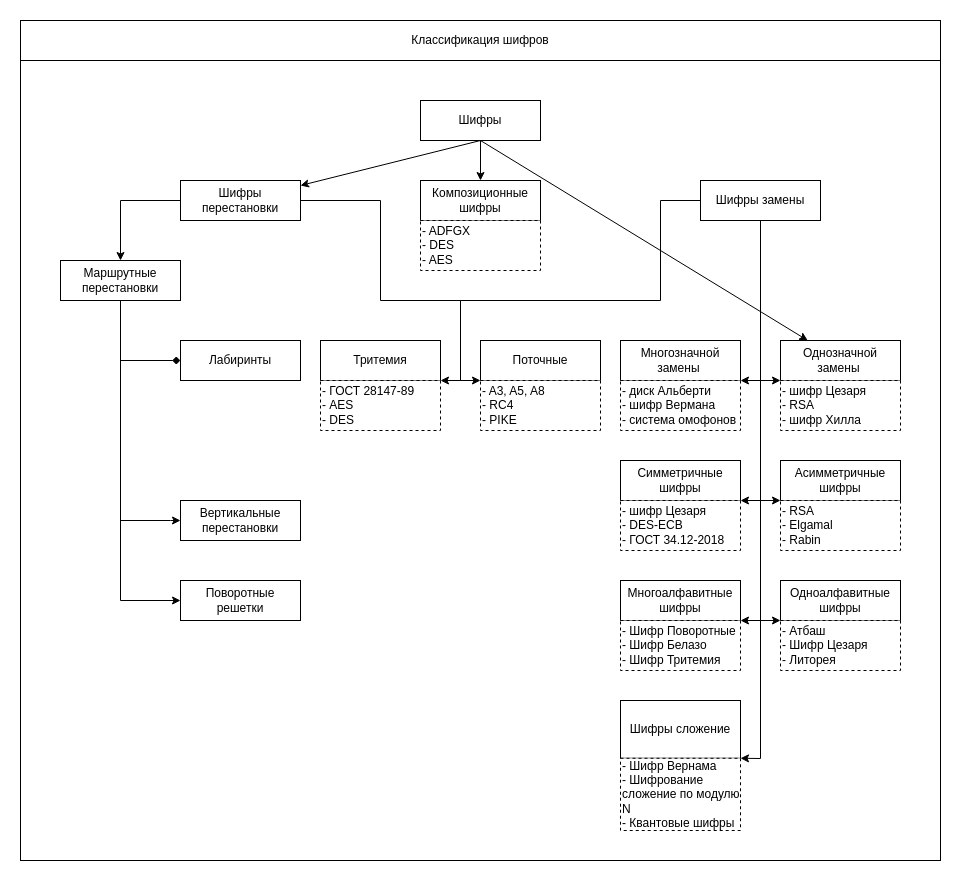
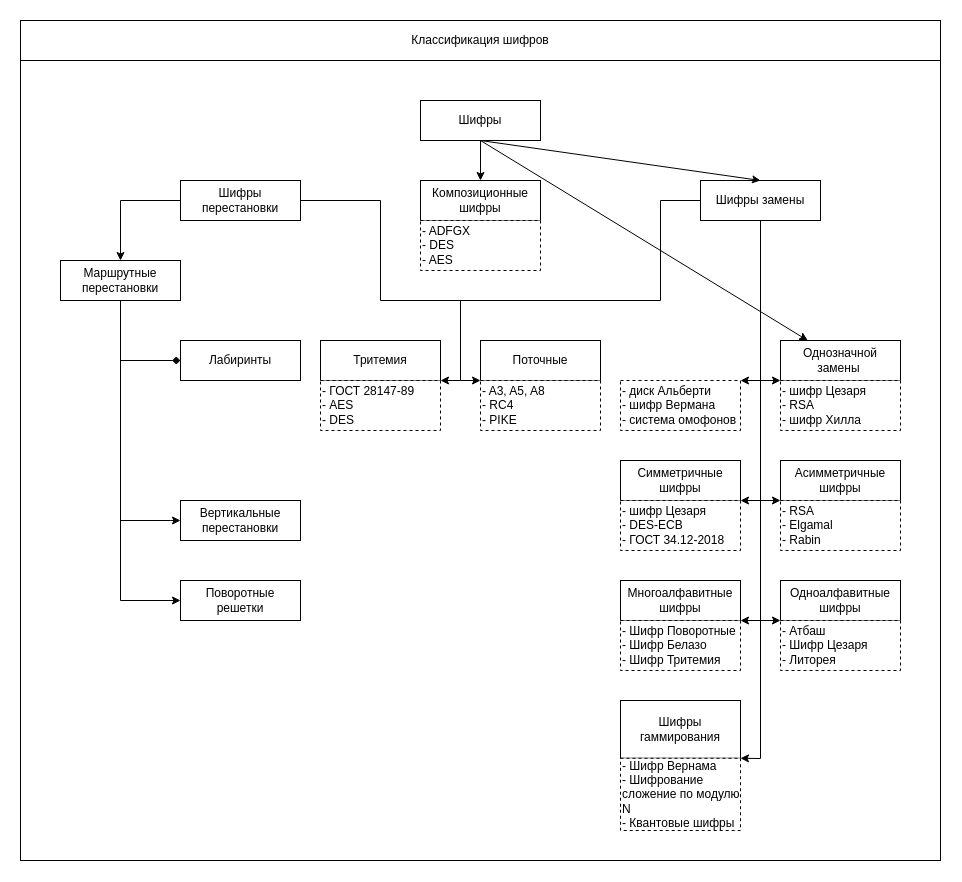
edge "Шифры" -> "Шифры перестановки": now "Шифры" -> "Шифры замены"
node "Многозначной замены": removed
node "Шифры сложение": label "Шифры сложение" -> "Шифры гаммирования"
